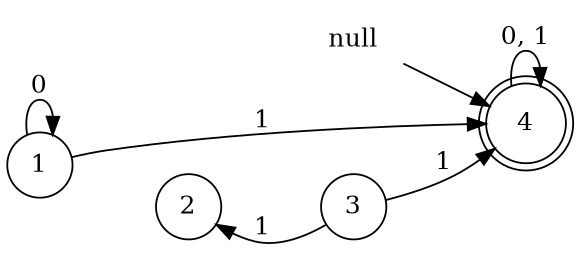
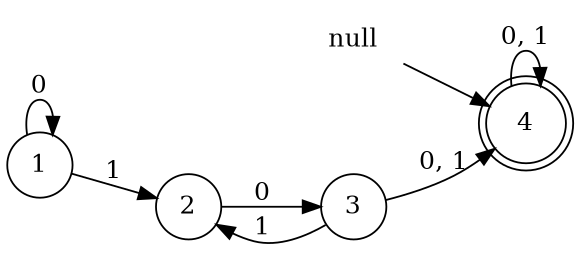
edge "1" -> "4": now "1" -> "2"
edge "3" -> "4": label "1" -> "0, 1"
edge "2" -> "3": added, label "0"
